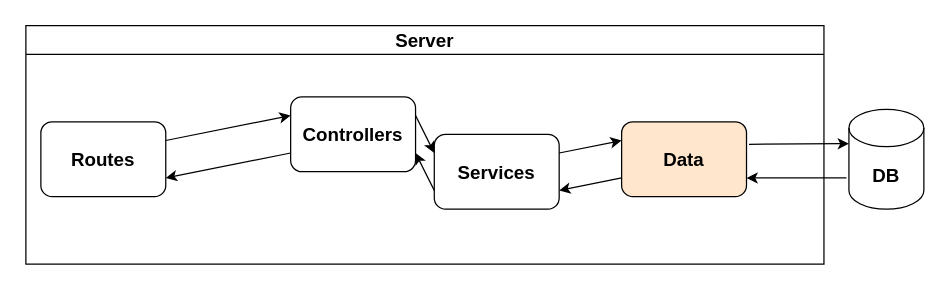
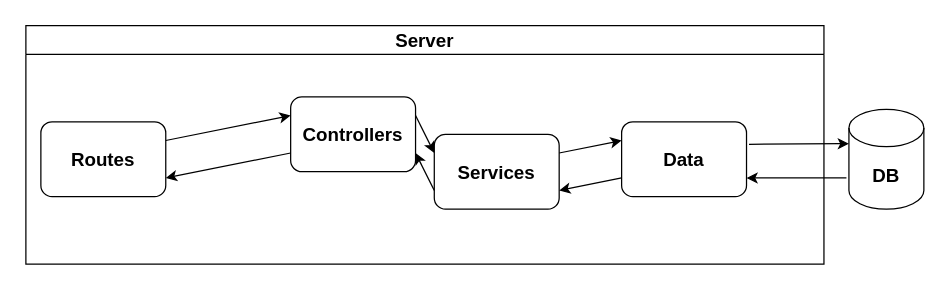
node "Data": fillcolor #ffe6cc -> #ffffff
